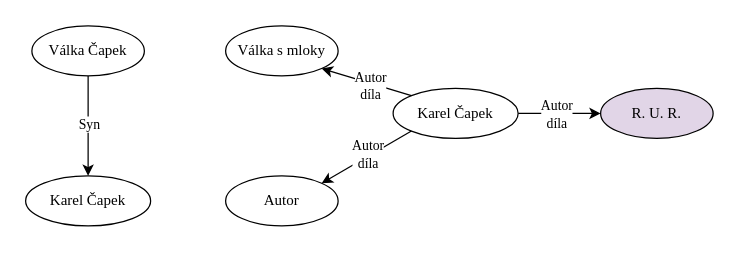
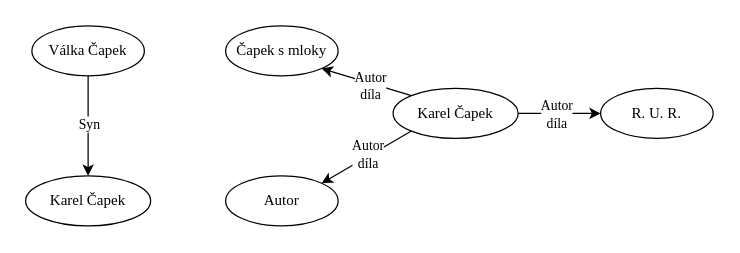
node "Válka s mloky": label "Válka s mloky" -> "Čapek s mloky"
node "R. U. R.": fillcolor #e1d5e7 -> #ffffff
